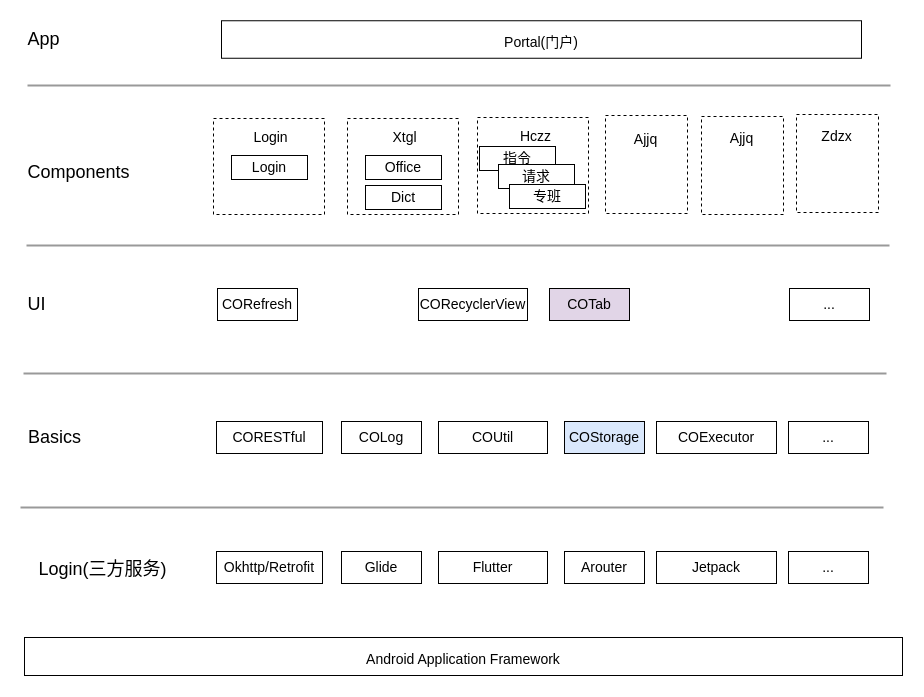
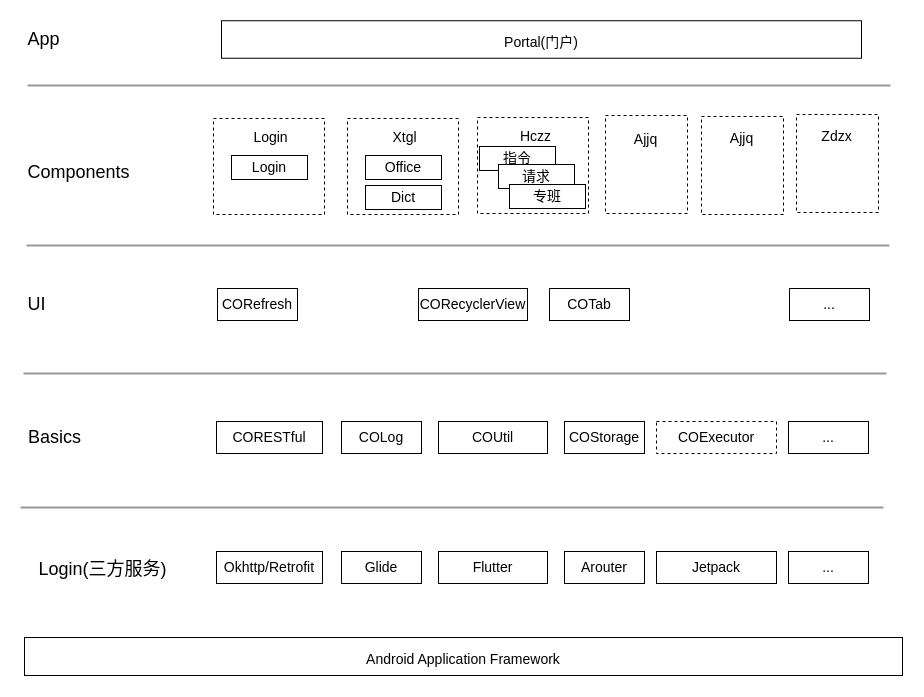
node "COTab": fillcolor #e1d5e7 -> #ffffff
node "COStorage": fillcolor #dae8fc -> #ffffff
node "COExecutor": style solid -> dashed
